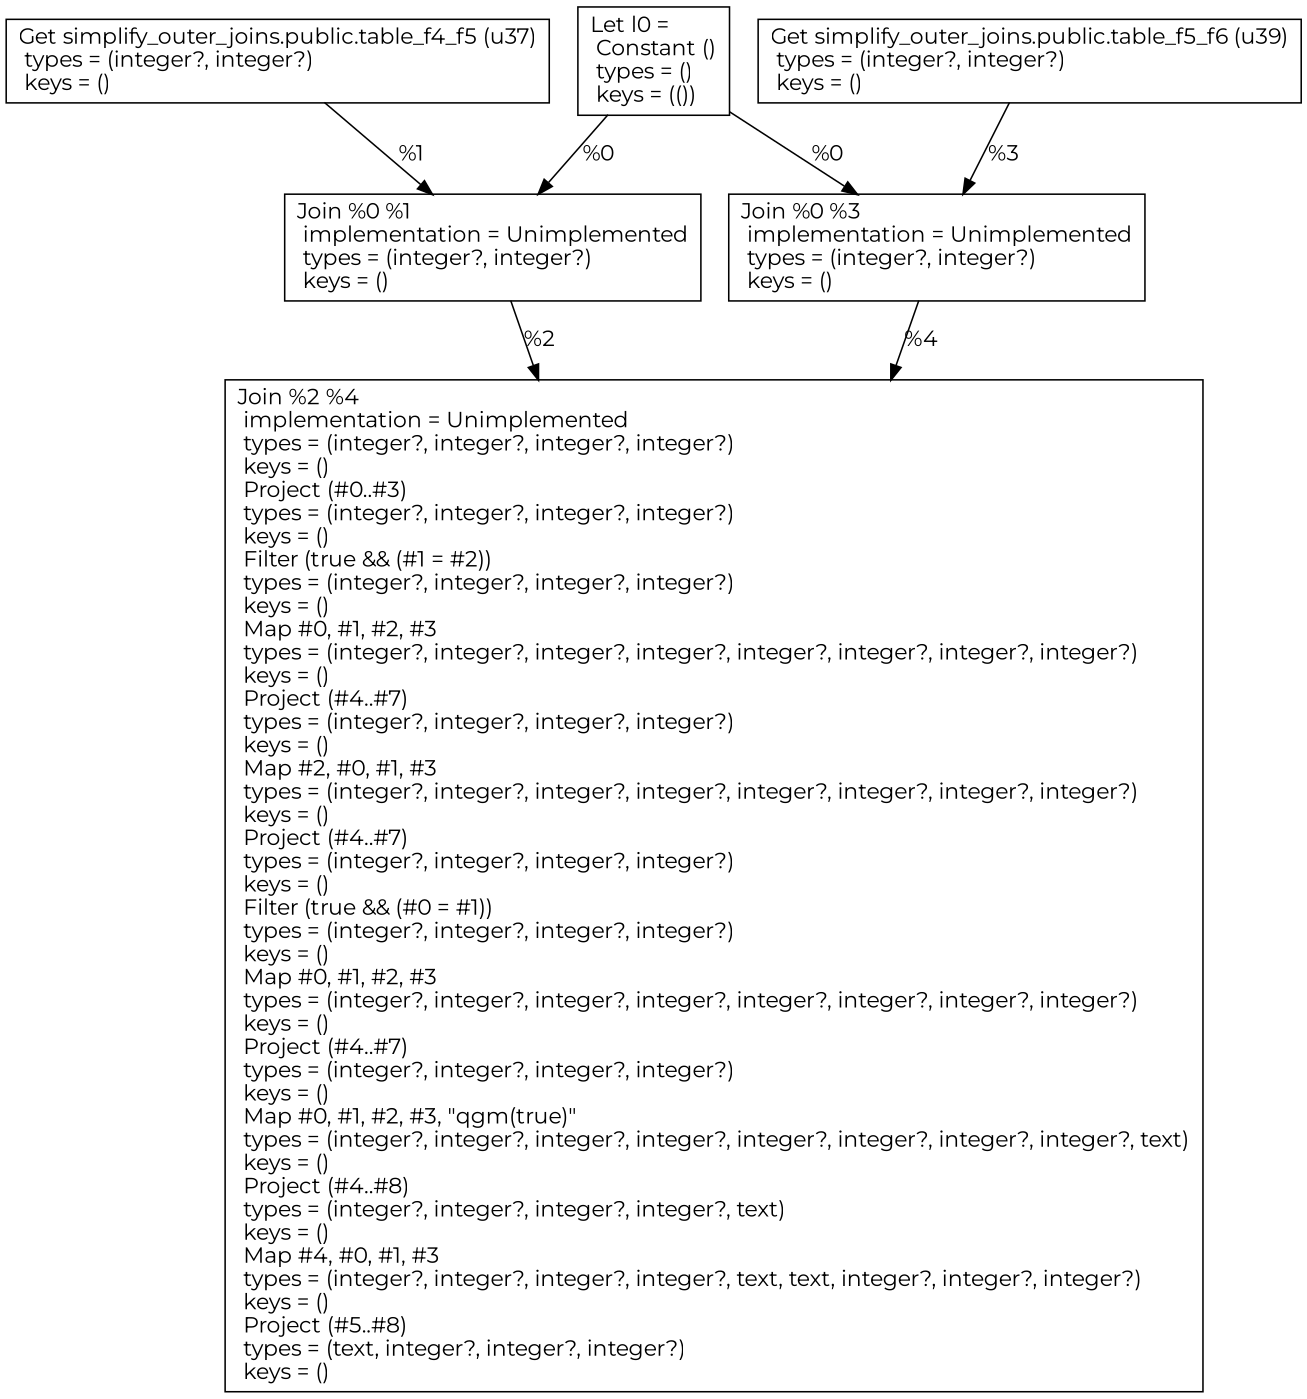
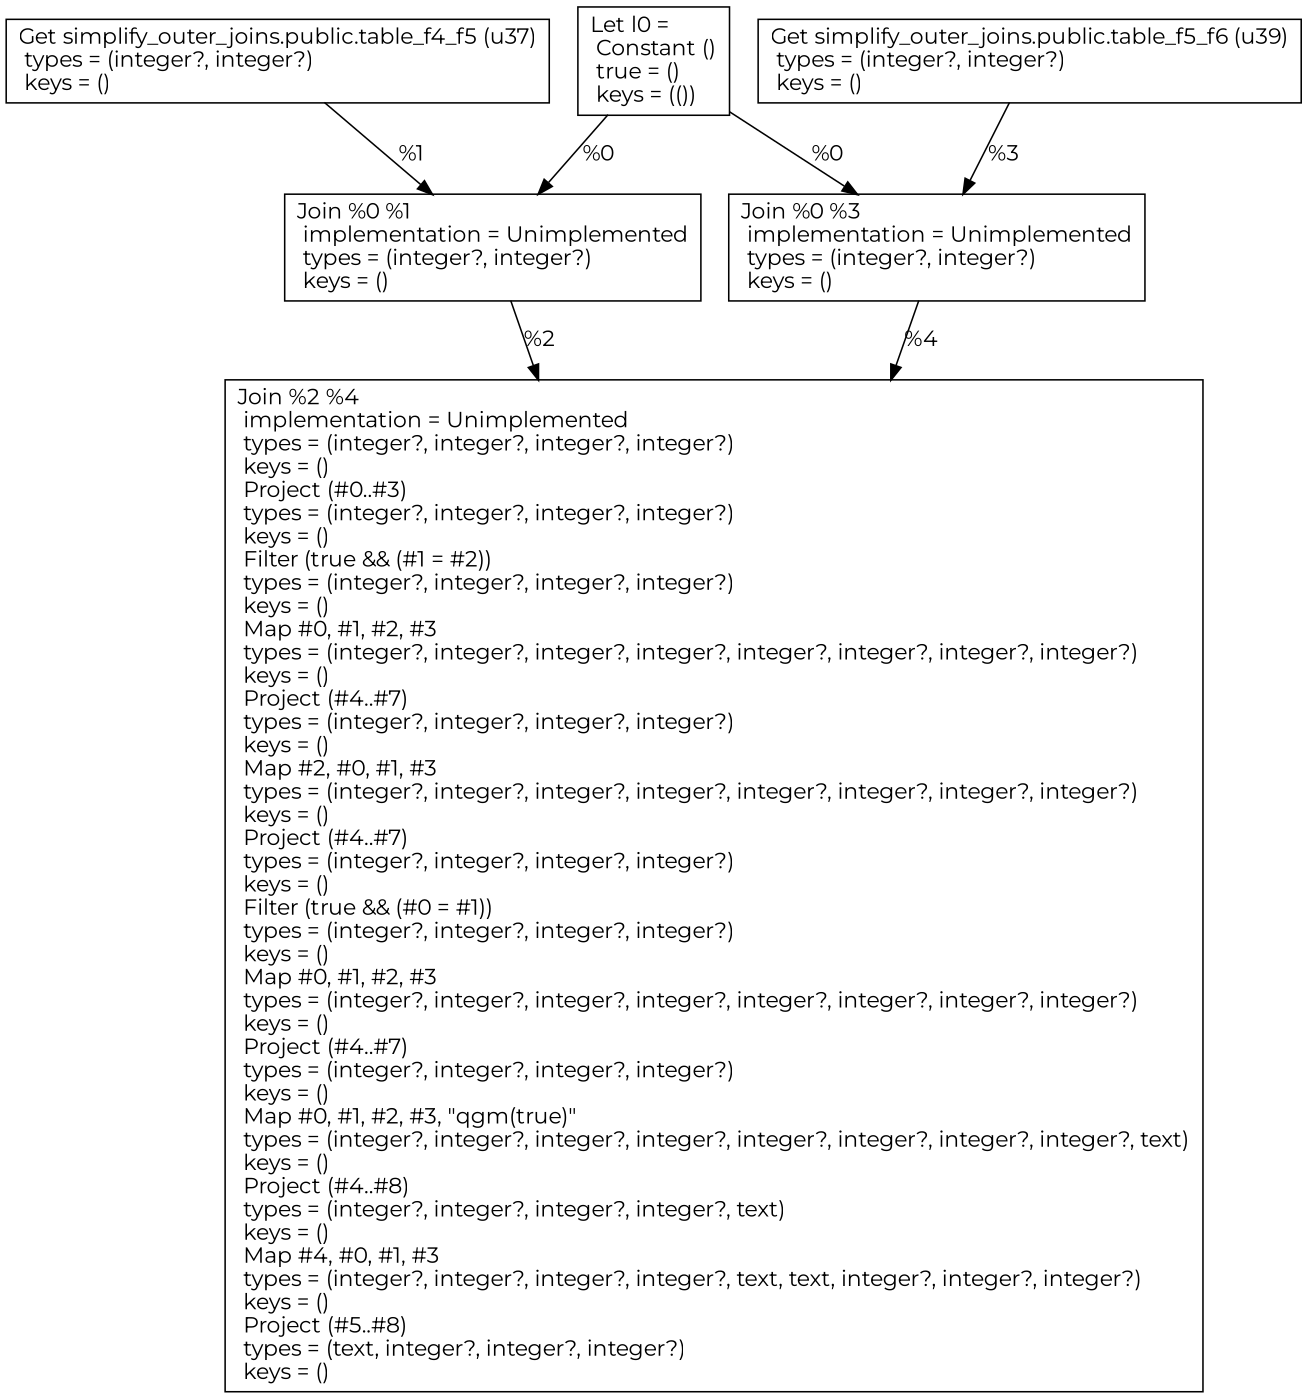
node "Let l0 = Constant () types = () keys = (())": label "Let l0 = Constant () types = () keys = (())" -> "Let l0 = Constant () true = () keys = (())"
